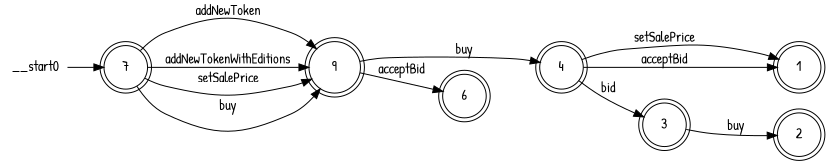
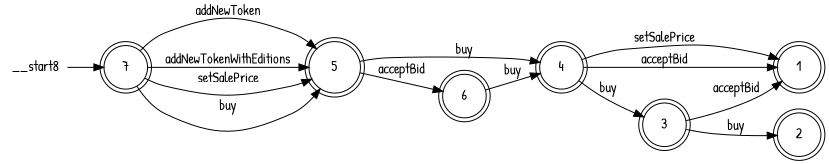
node "__start0": label "__start0" -> "__start8"
node "9": label "9" -> "5"
edge "6" -> "4": added, label "buy"
edge "4" -> "3": label "bid" -> "buy"
edge "3" -> "1": added, label "acceptBid"
